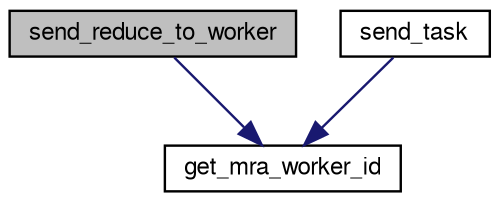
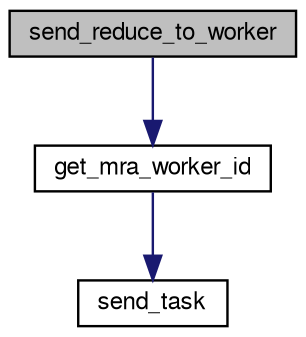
edge "send_task" -> "get_mra_worker_id": reversed
